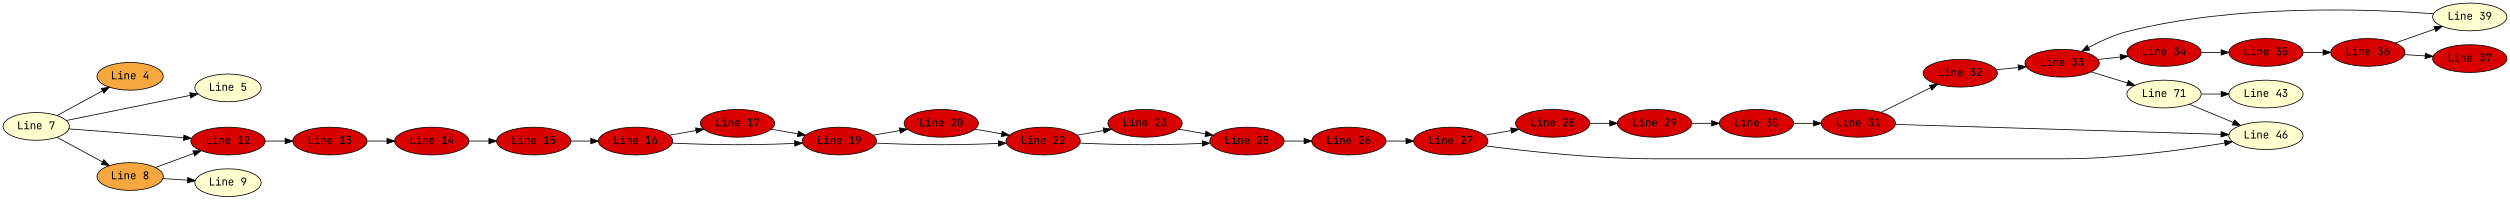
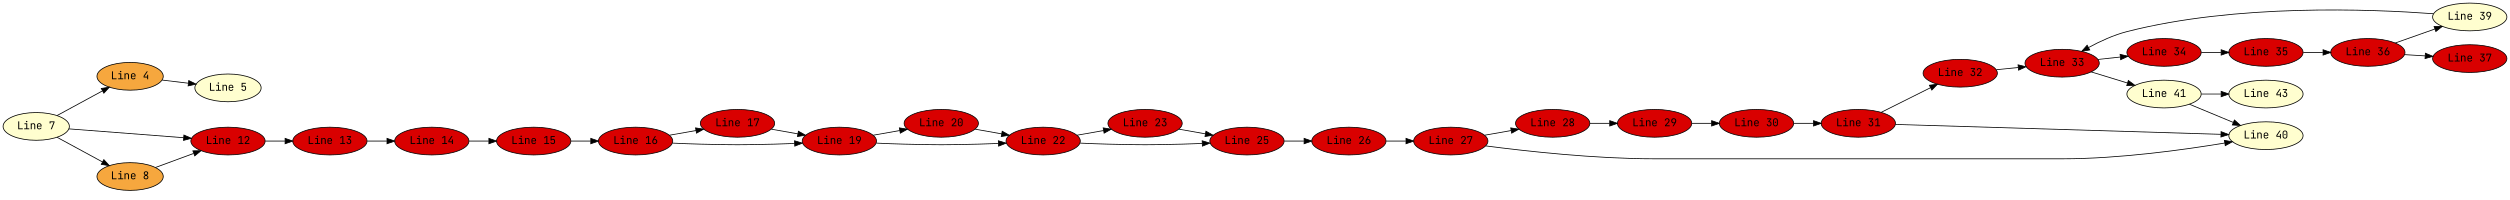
node "Line 71": label "Line 71" -> "Line 41"
edge "Line 7" -> "Line 5": now "Line 4" -> "Line 5"
node "Line 46": label "Line 46" -> "Line 40"
node "Line 9": removed
